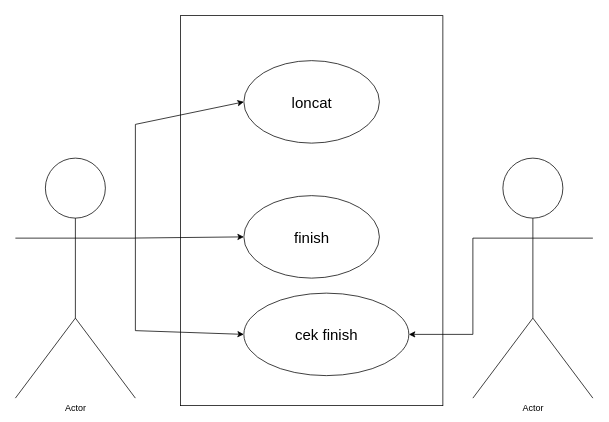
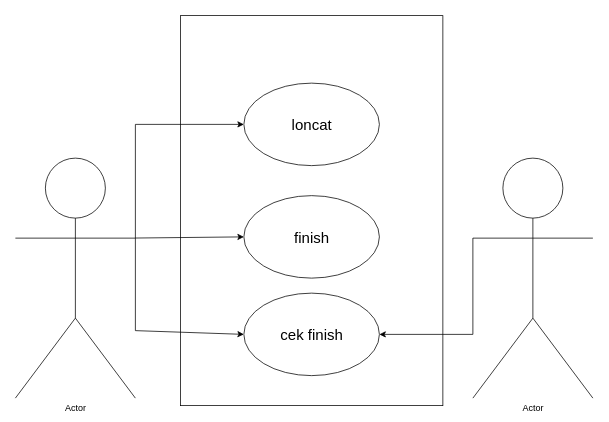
node "loncat": moved (312, 102) -> (312, 124)
node "cek finish": size 165x83 -> 136x83
